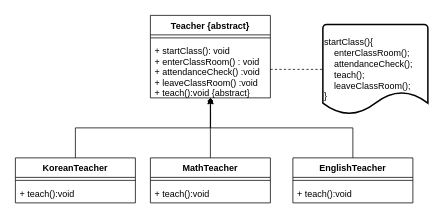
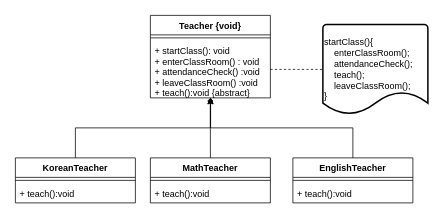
node "Teacher {abstract}": label "Teacher {abstract}" -> "Teacher {void}"
